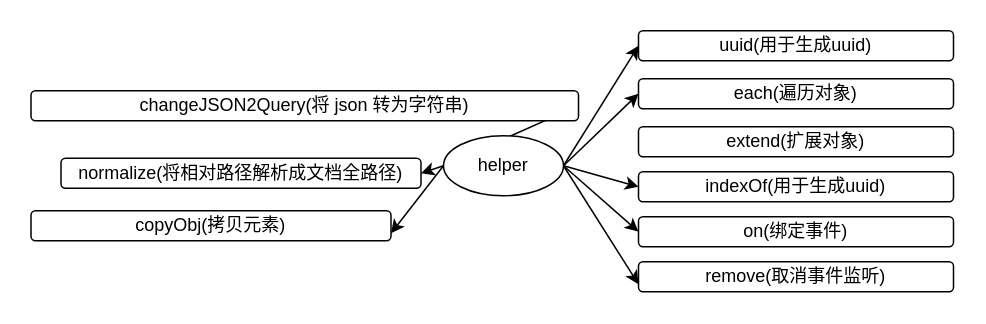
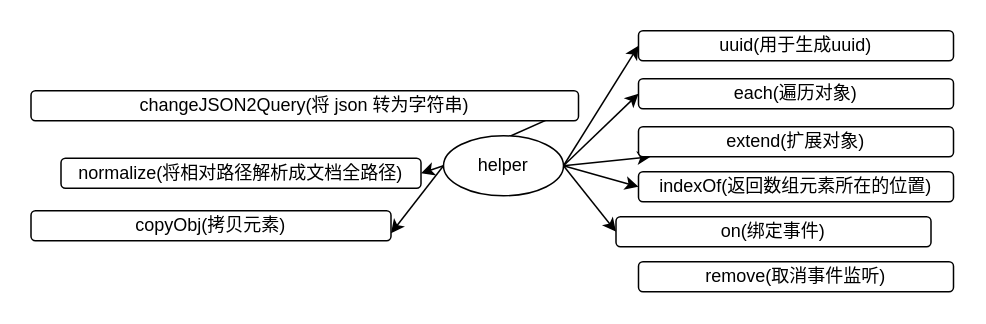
node "indexOf(用于生成uuid)": label "indexOf(用于生成uuid)" -> "indexOf(返回数组元素所在的位置)"
edge "helper" -> "remove(取消事件监听)": now "helper" -> "extend(扩展对象)"
node "on(绑定事件)": moved (796, 232) -> (773, 232)
